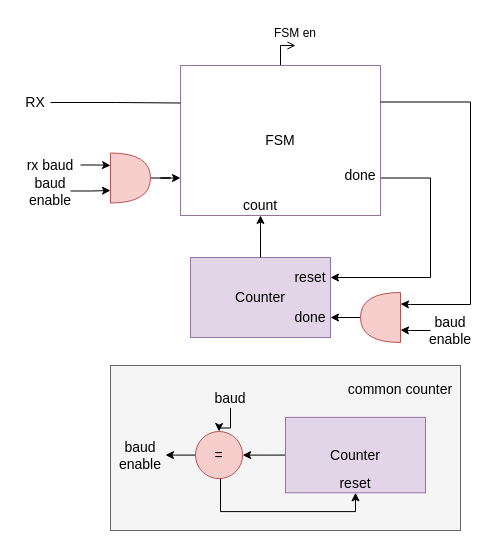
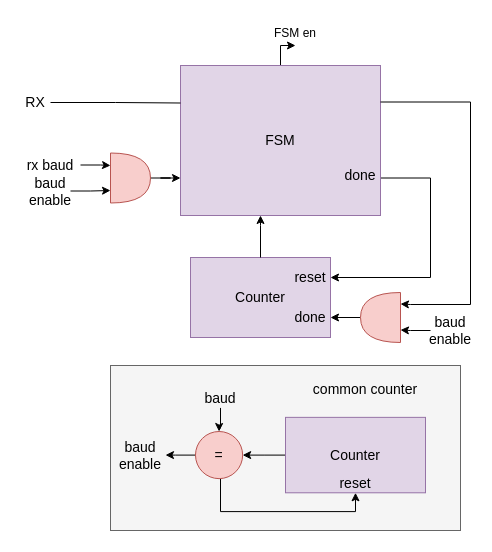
edge "FSM" -> "FSM en": arrowhead open -> classic
node "FSM": fillcolor #ffffff -> #e1d5e7
node "count": removed
node "common counter": moved (401, 389) -> (366, 389)
node "baud": moved (231, 398) -> (221, 398)
